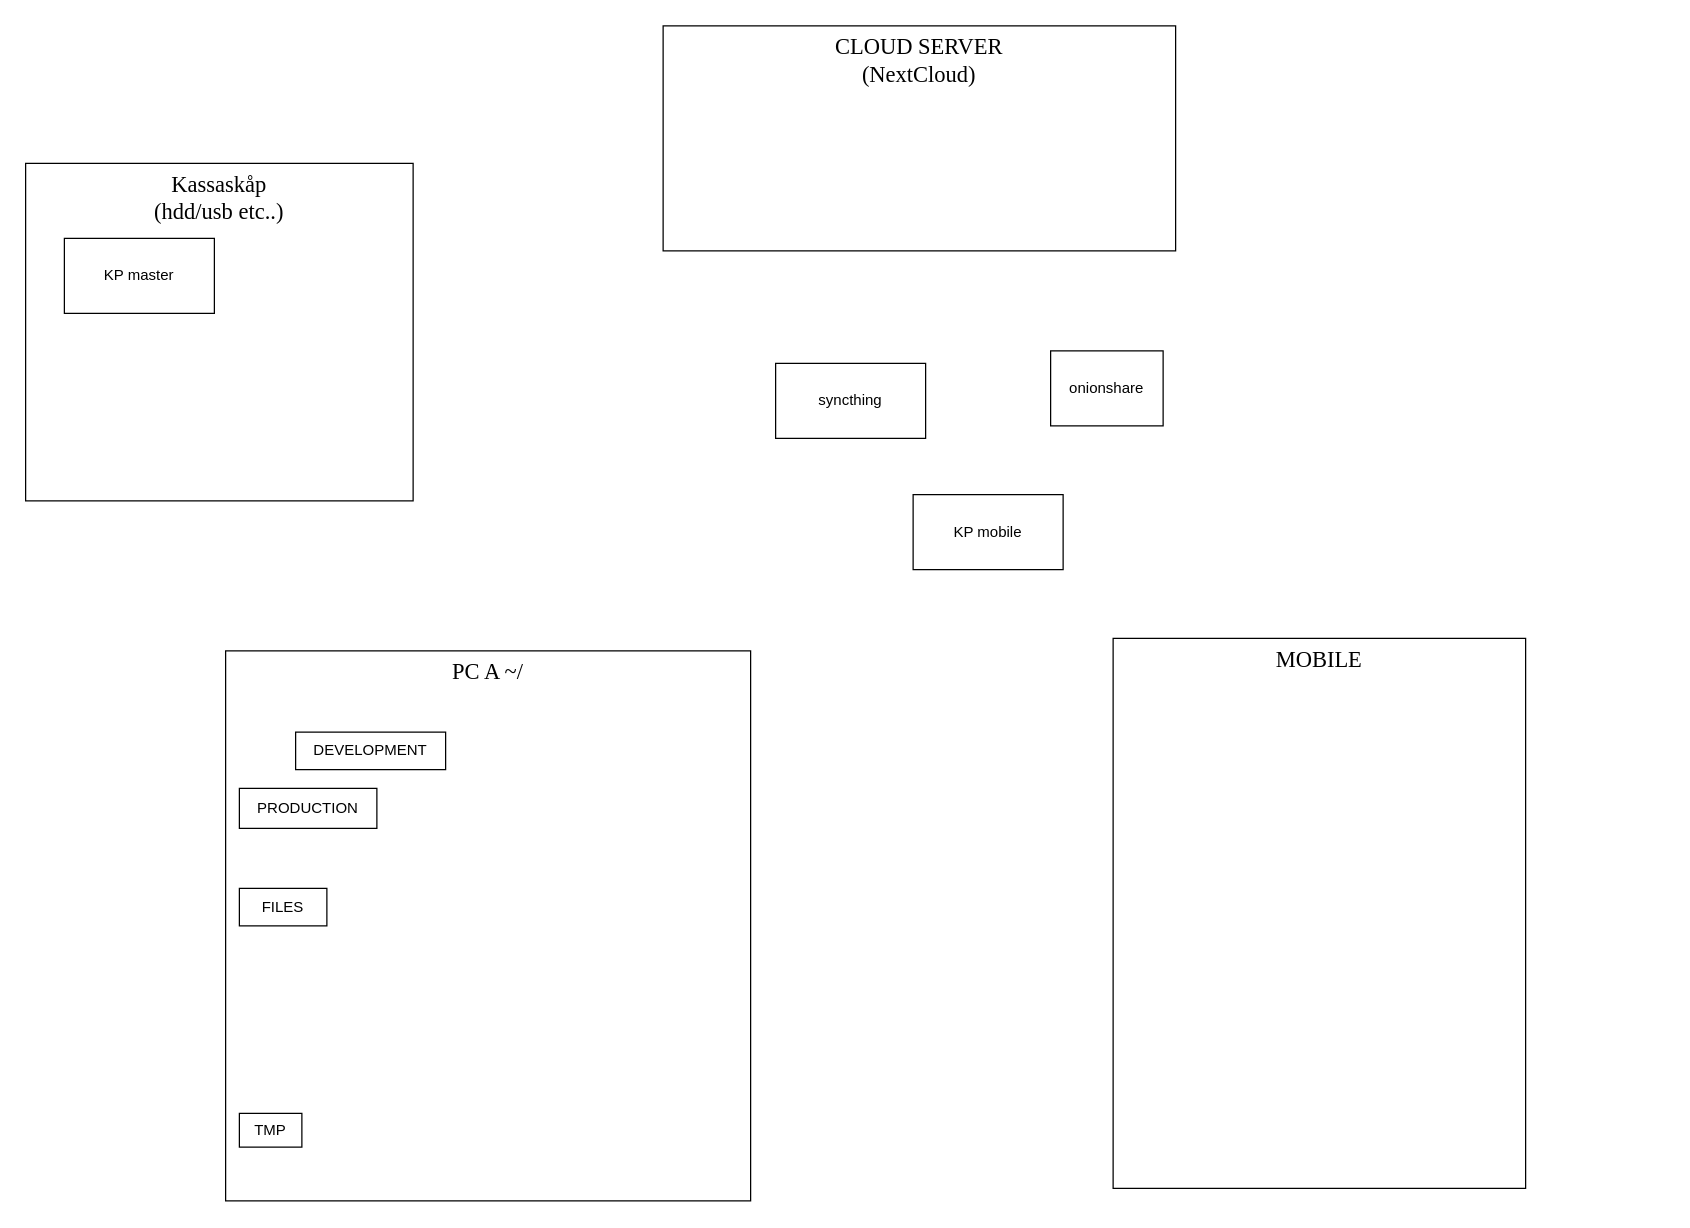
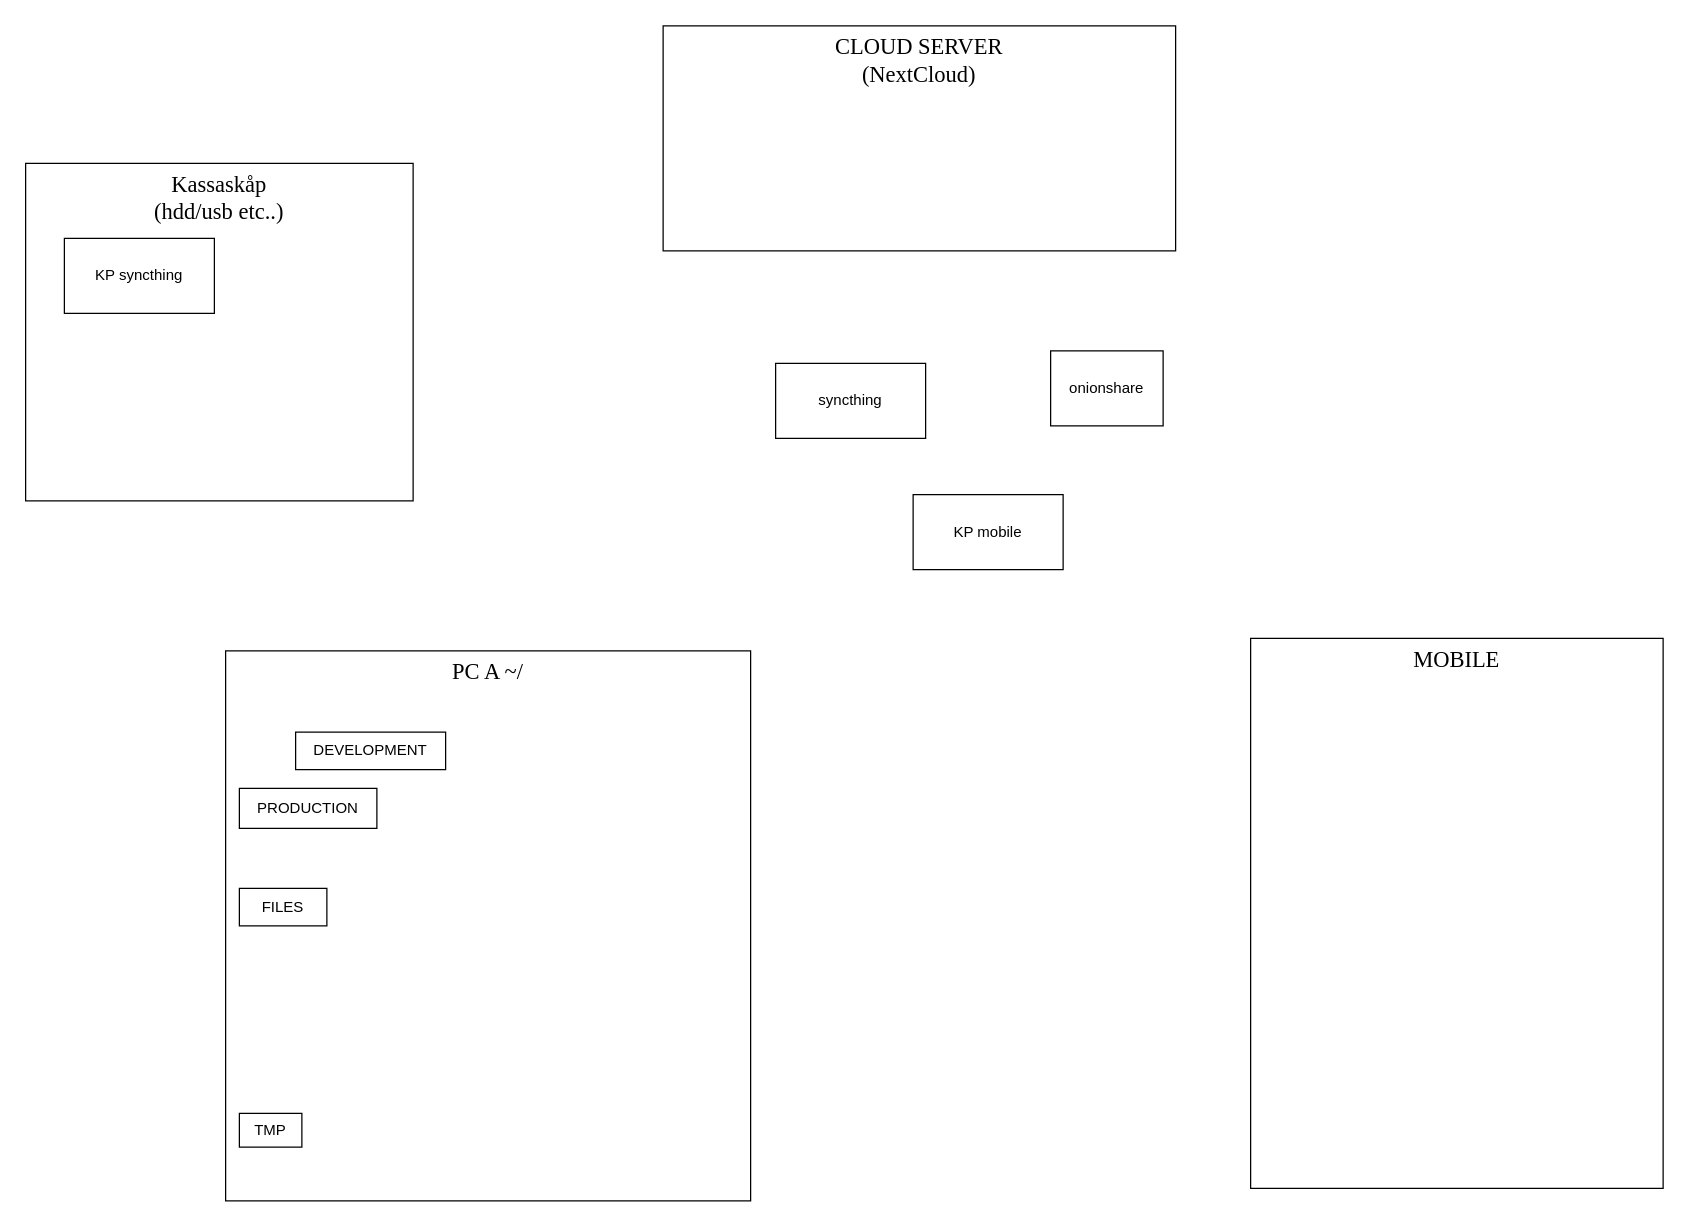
node "KP master": label "KP master" -> "KP syncthing"
node "MOBILE": moved (1319, 913) -> (1457, 913)
